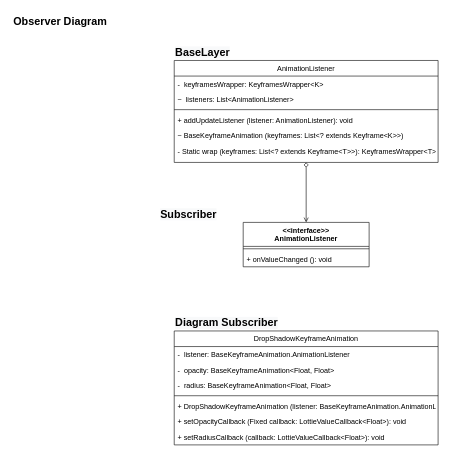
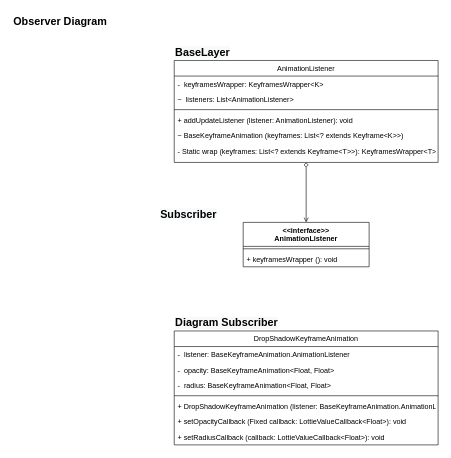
node "+ onValueChanged (): void": label "+ onValueChanged (): void" -> "+ keyframesWrapper (): void"
